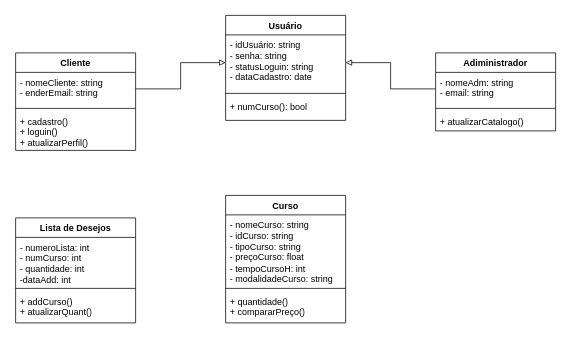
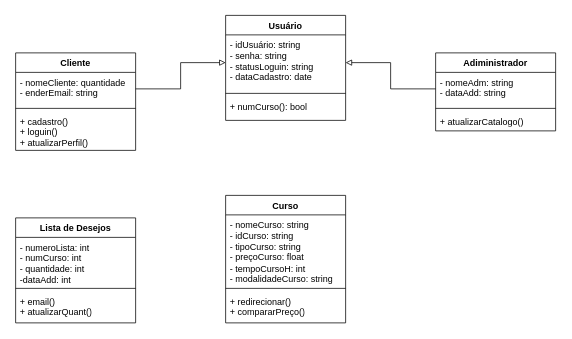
node "- nomeCliente: string - enderEmail: string": label "- nomeCliente: string - enderEmail: string" -> "- nomeCliente: quantidade - enderEmail: string"
node "- nomeAdm: string - email: string": label "- nomeAdm: string - email: string" -> "- nomeAdm: string - dataAdd: string"
node "+ addCurso() + atualizarQuant()": label "+ addCurso() + atualizarQuant()" -> "+ email() + atualizarQuant()"
node "+ quantidade() + compararPreço()": label "+ quantidade() + compararPreço()" -> "+ redirecionar() + compararPreço()"
